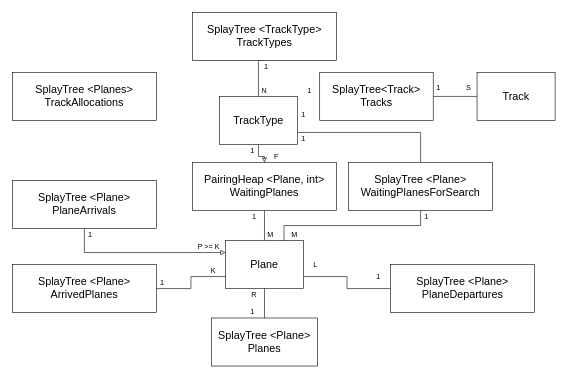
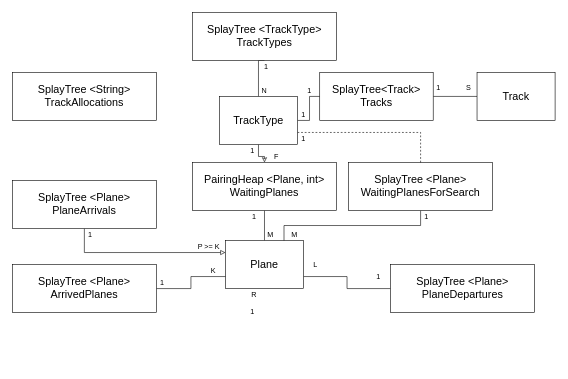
node "SplayTree <Planes> TrackAllocations": label "SplayTree <Planes> TrackAllocations" -> "SplayTree <String> TrackAllocations"
edge "SplayTree<Track> Tracks" -- "TrackType": added
edge "TrackType" -- "SplayTree <Plane> WaitingPlanesForSearch": style solid -> dashed
edge "Plane" -- "SplayTree <Plane> Planes": removed
node "SplayTree <Plane> Planes": removed
